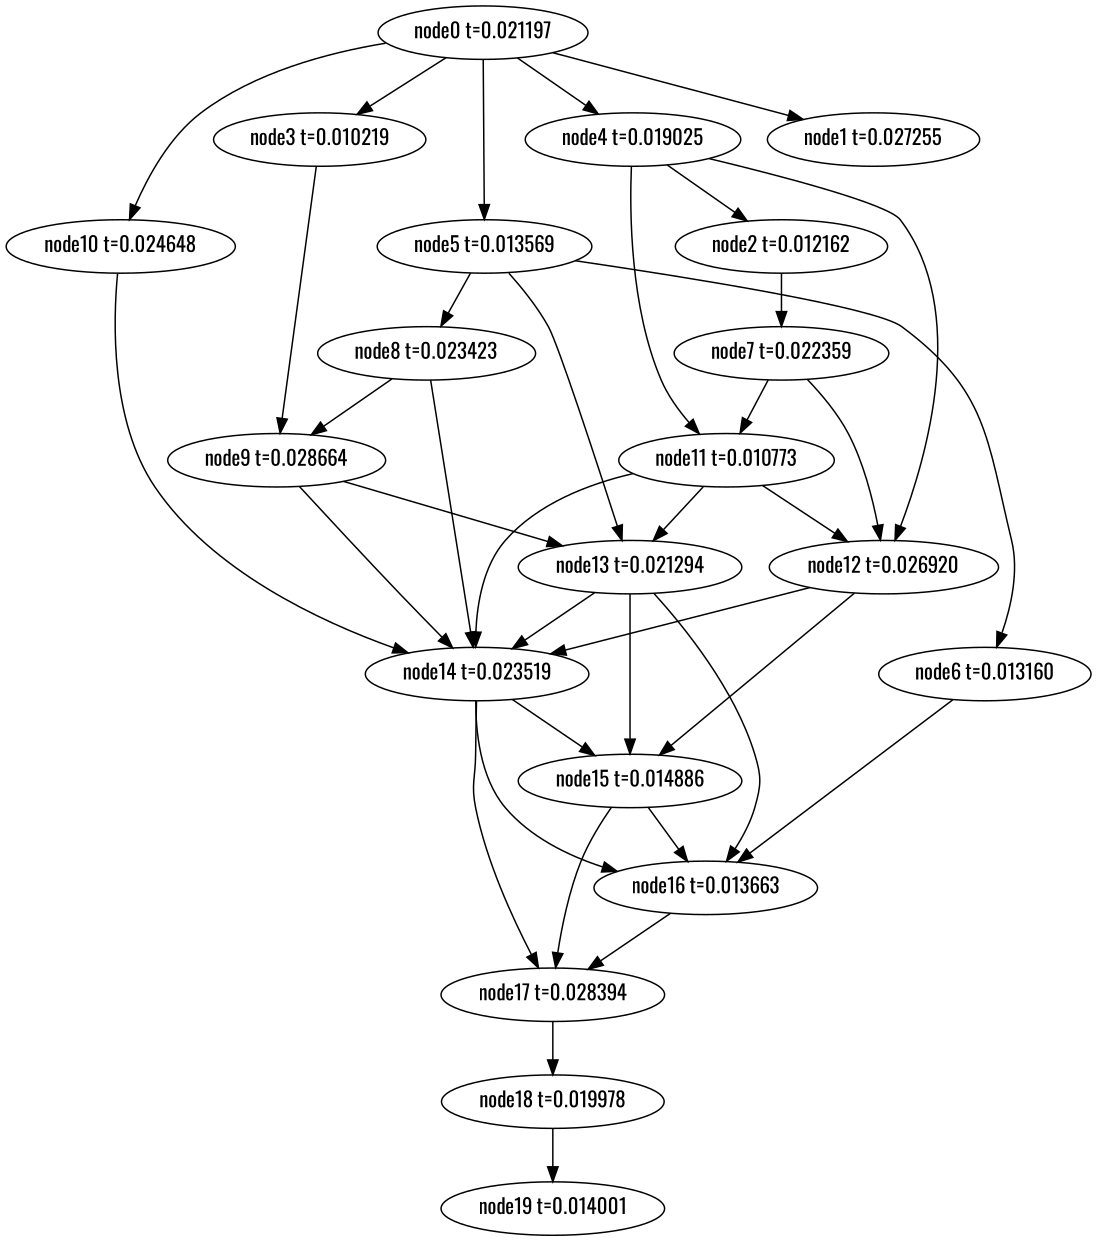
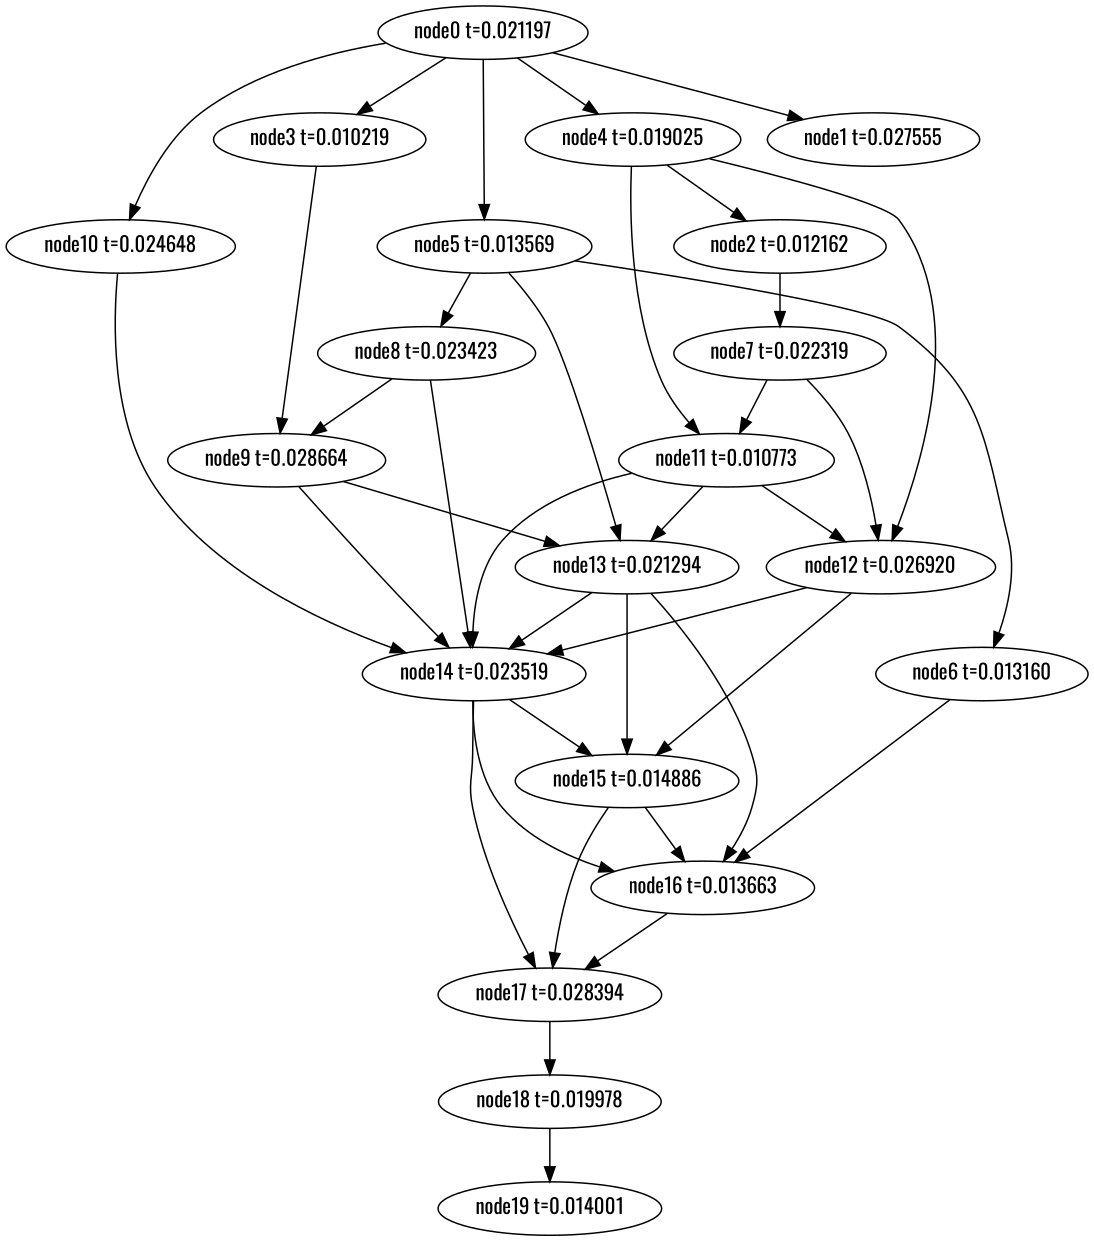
node "node1 t=0.027255": label "node1 t=0.027255" -> "node1 t=0.027555"
node "node7 t=0.022359": label "node7 t=0.022359" -> "node7 t=0.022319"
